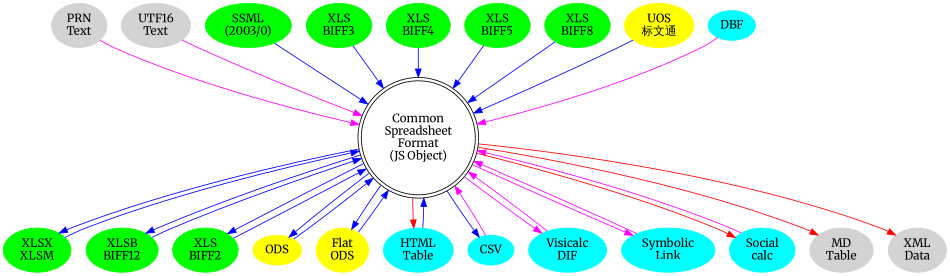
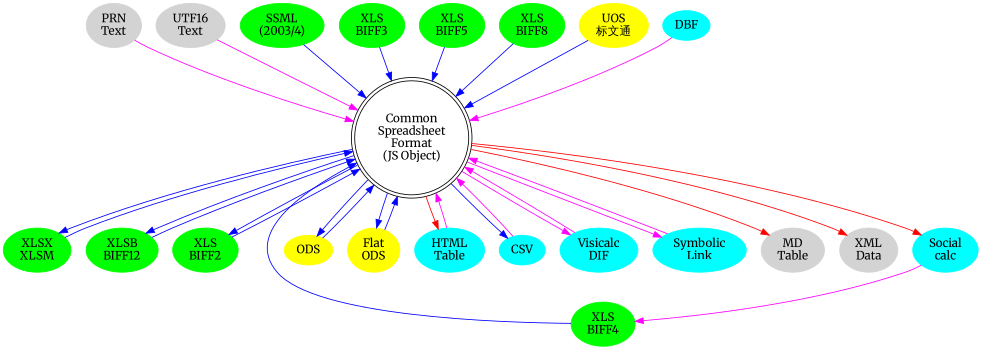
node "SSML (2003/0)": label "SSML (2003/0)" -> "SSML (2003/4)"
edge "Social calc" -> "Common Spreadsheet Format (JS Object)": now "Social calc" -> "XLS BIFF4"
edge "HTML Table" -> "Common Spreadsheet Format (JS Object)": color blue -> magenta
